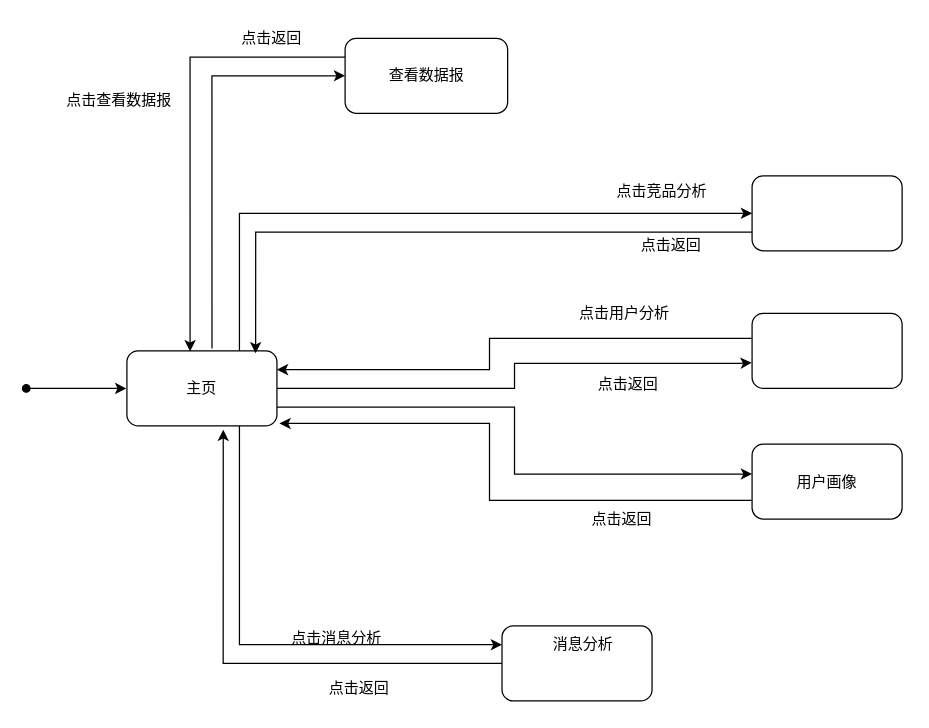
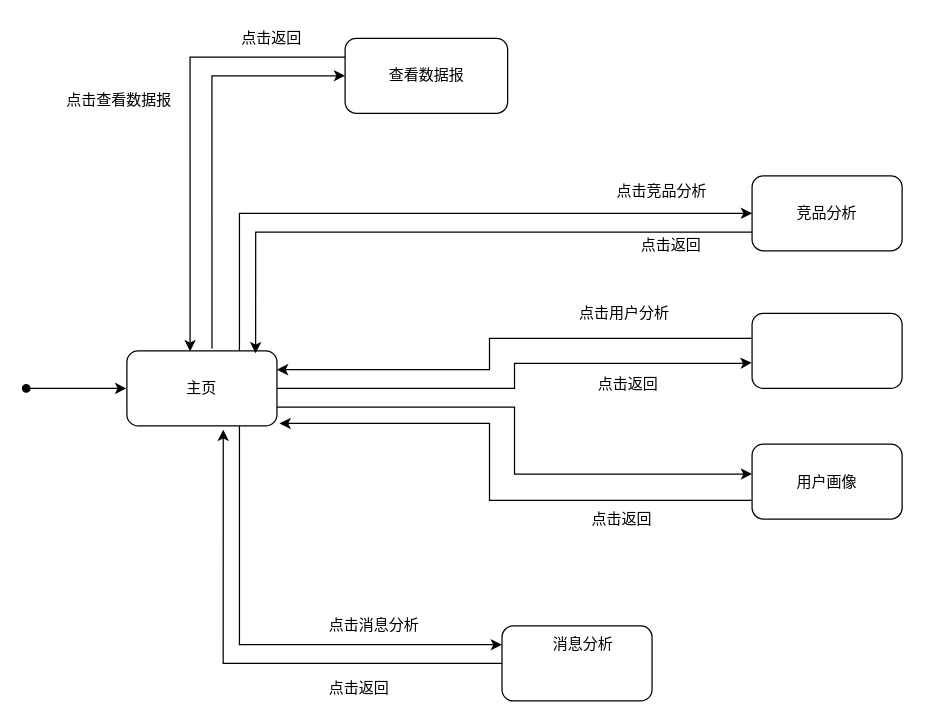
node "竞品分析": added
node "点击消息分析": moved (346, 638) -> (383, 626)
